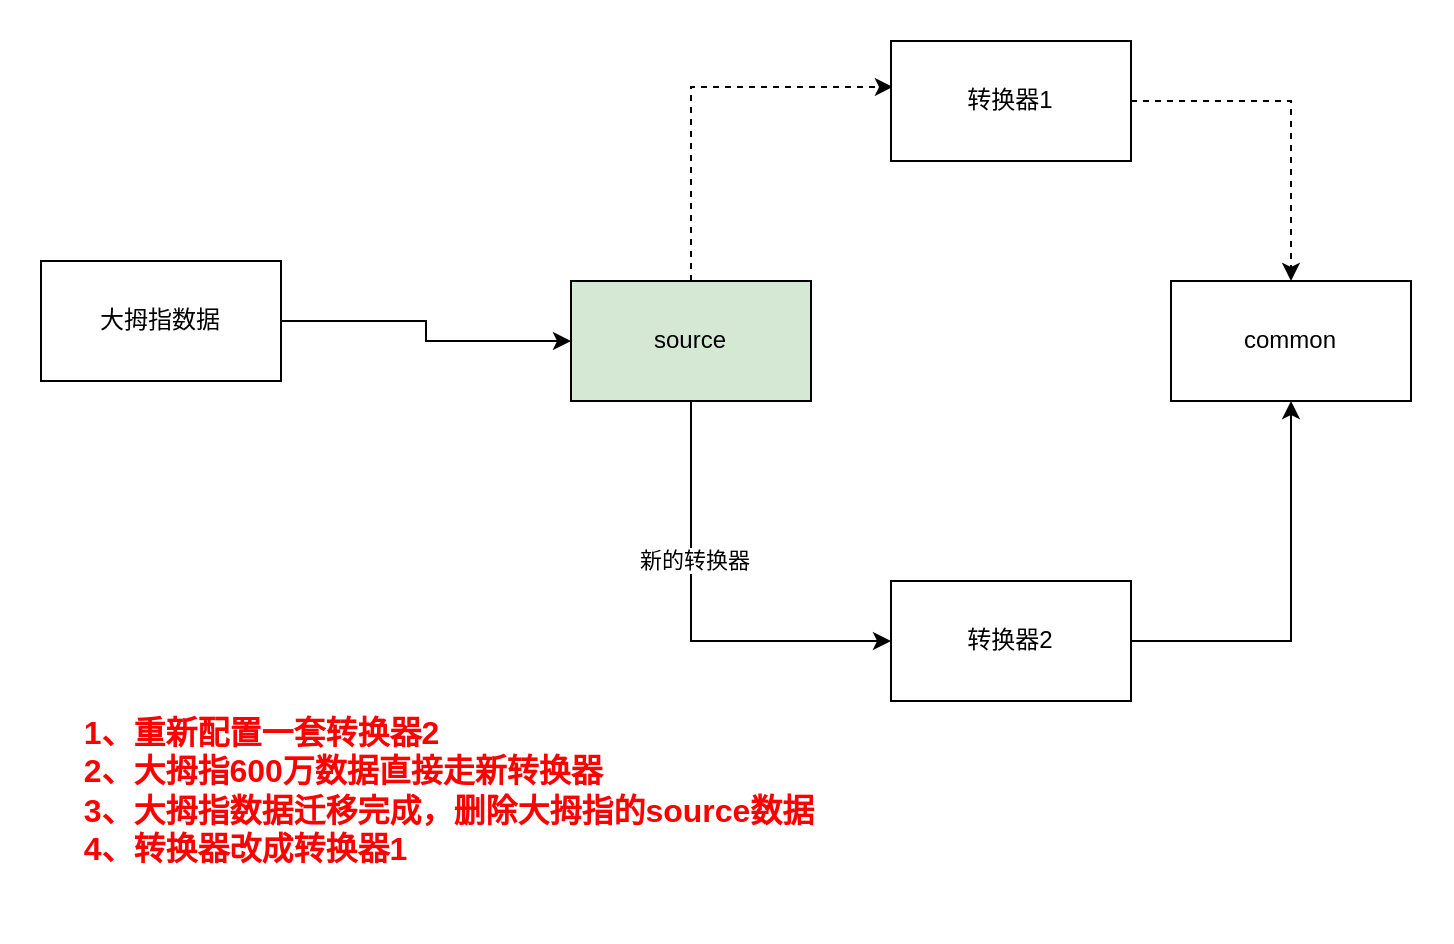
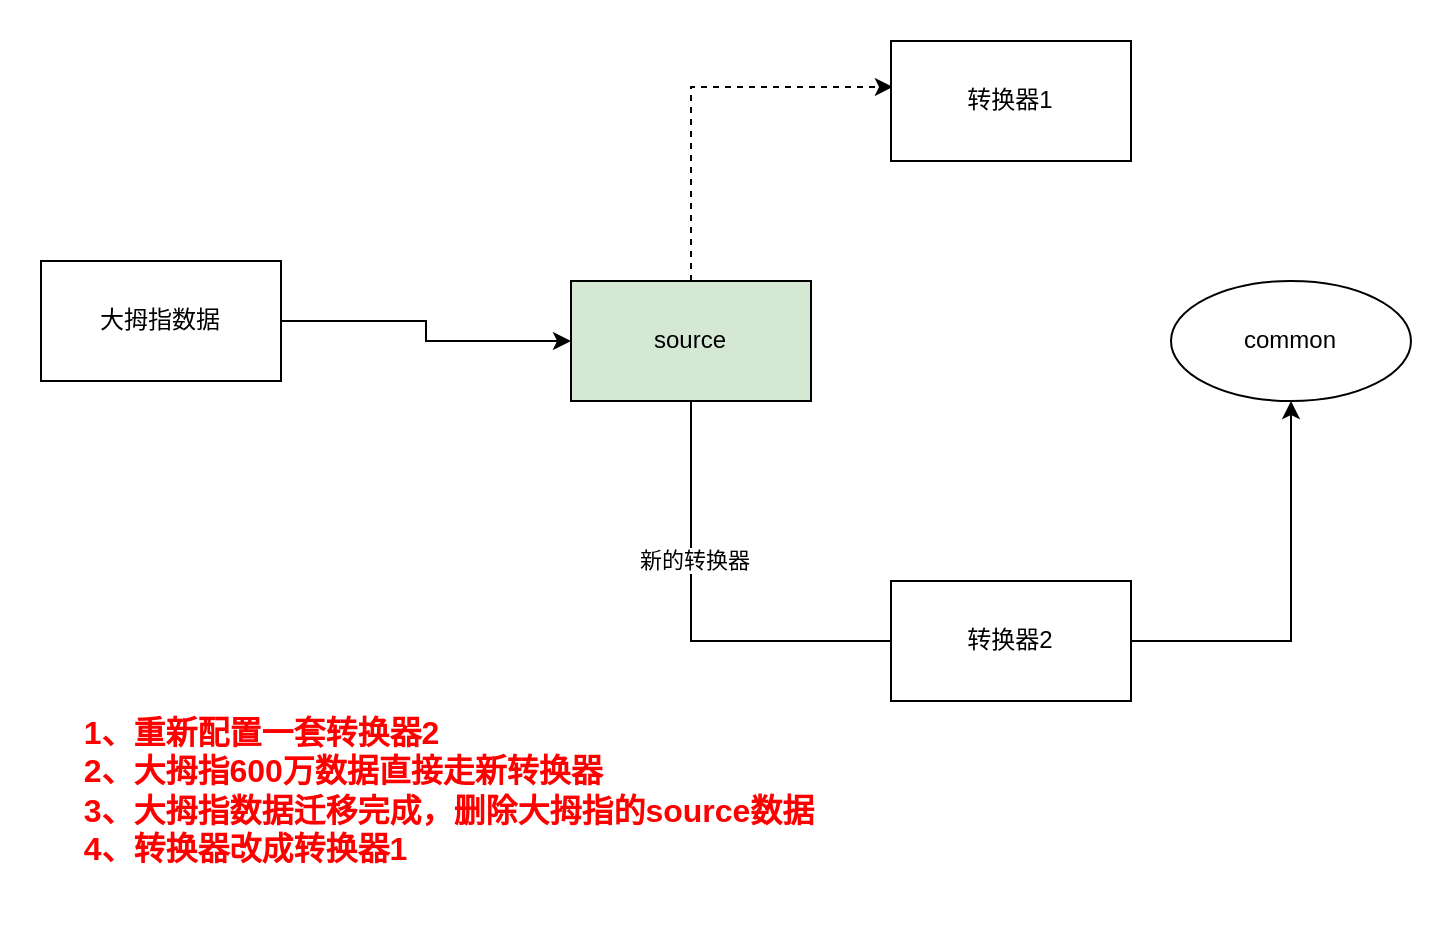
edge "转换器1" -> "common": removed
node "common": shape rectangle -> ellipse
edge "source" -> "转换器2": arrowhead classic -> none
